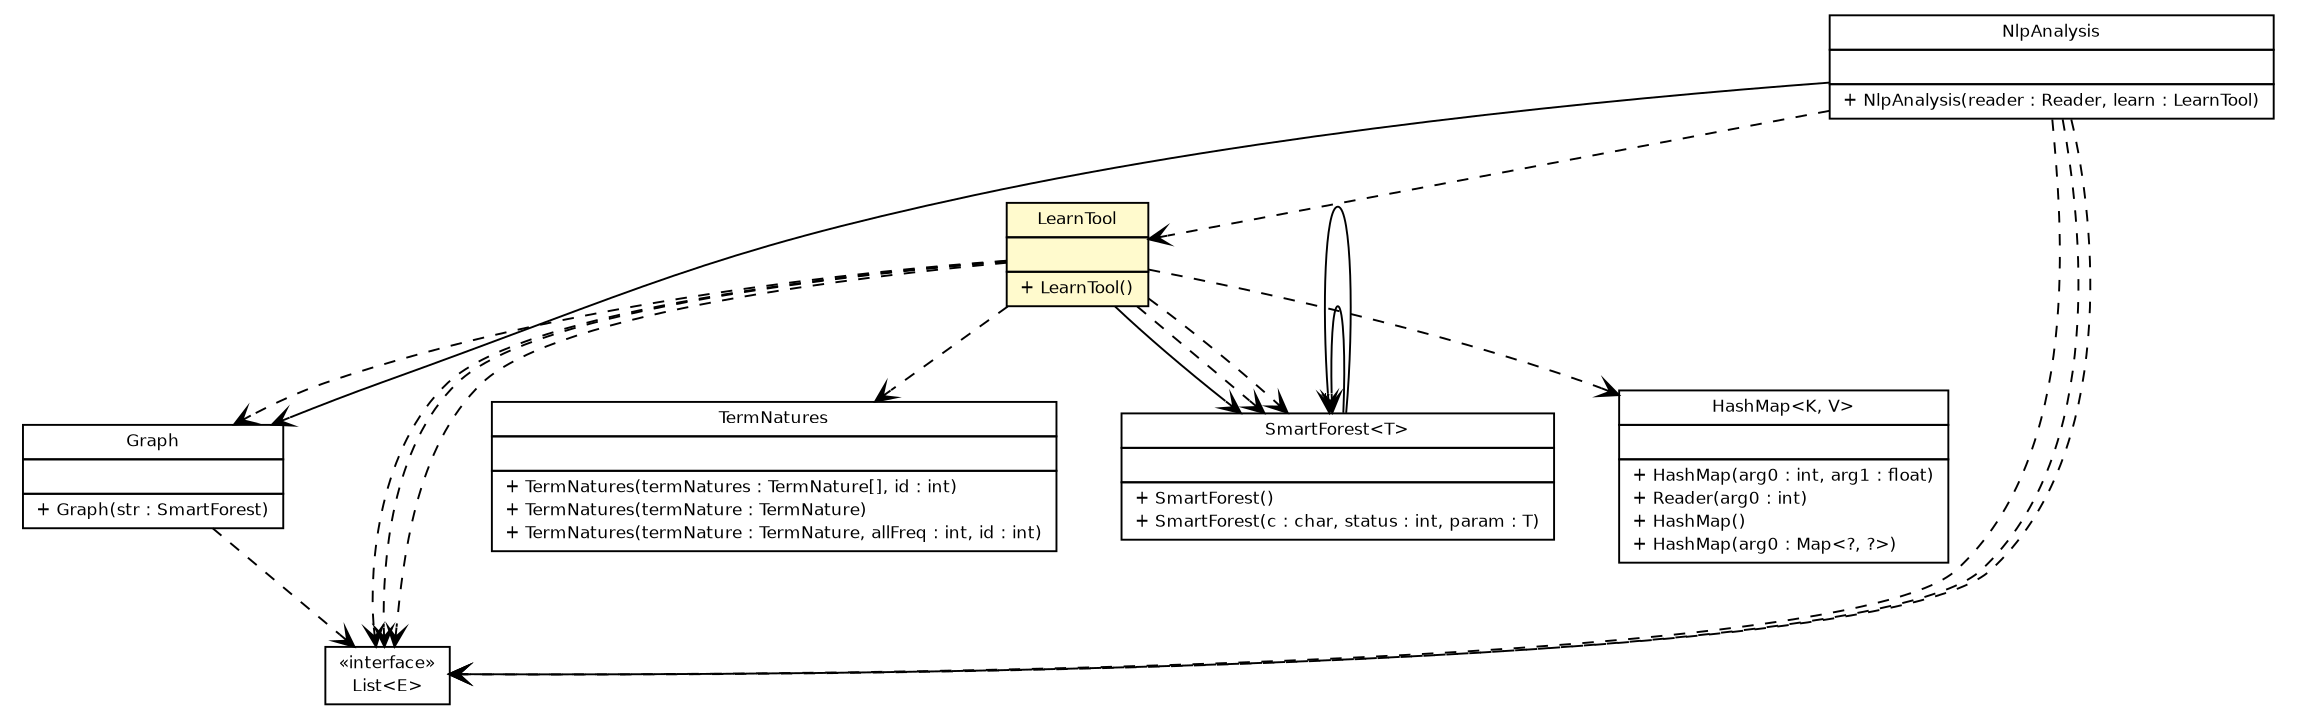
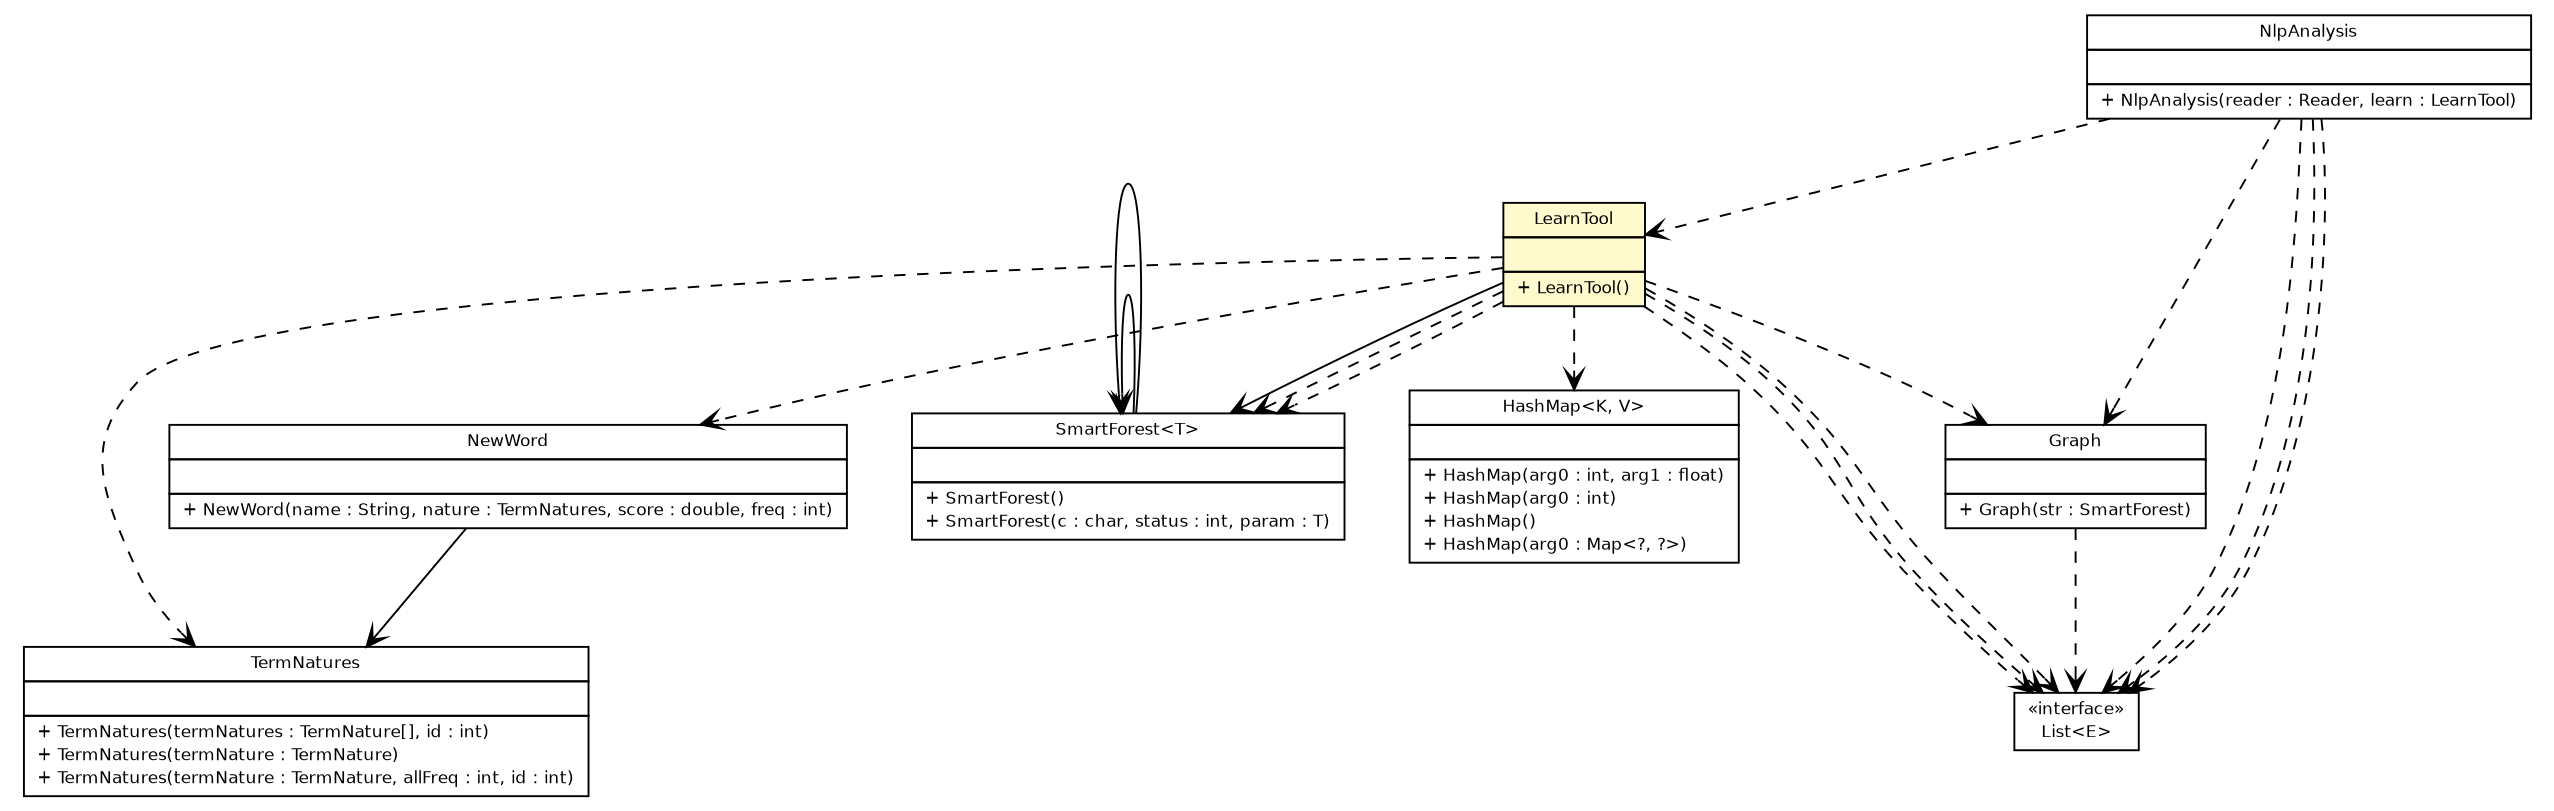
edge "NlpAnalysis" -> "Graph": style solid -> dashed
node "NewWord": added
node "HashMap<K, V>": text "+ Reader(arg0 : int)" -> "+ HashMap(arg0 : int)"
